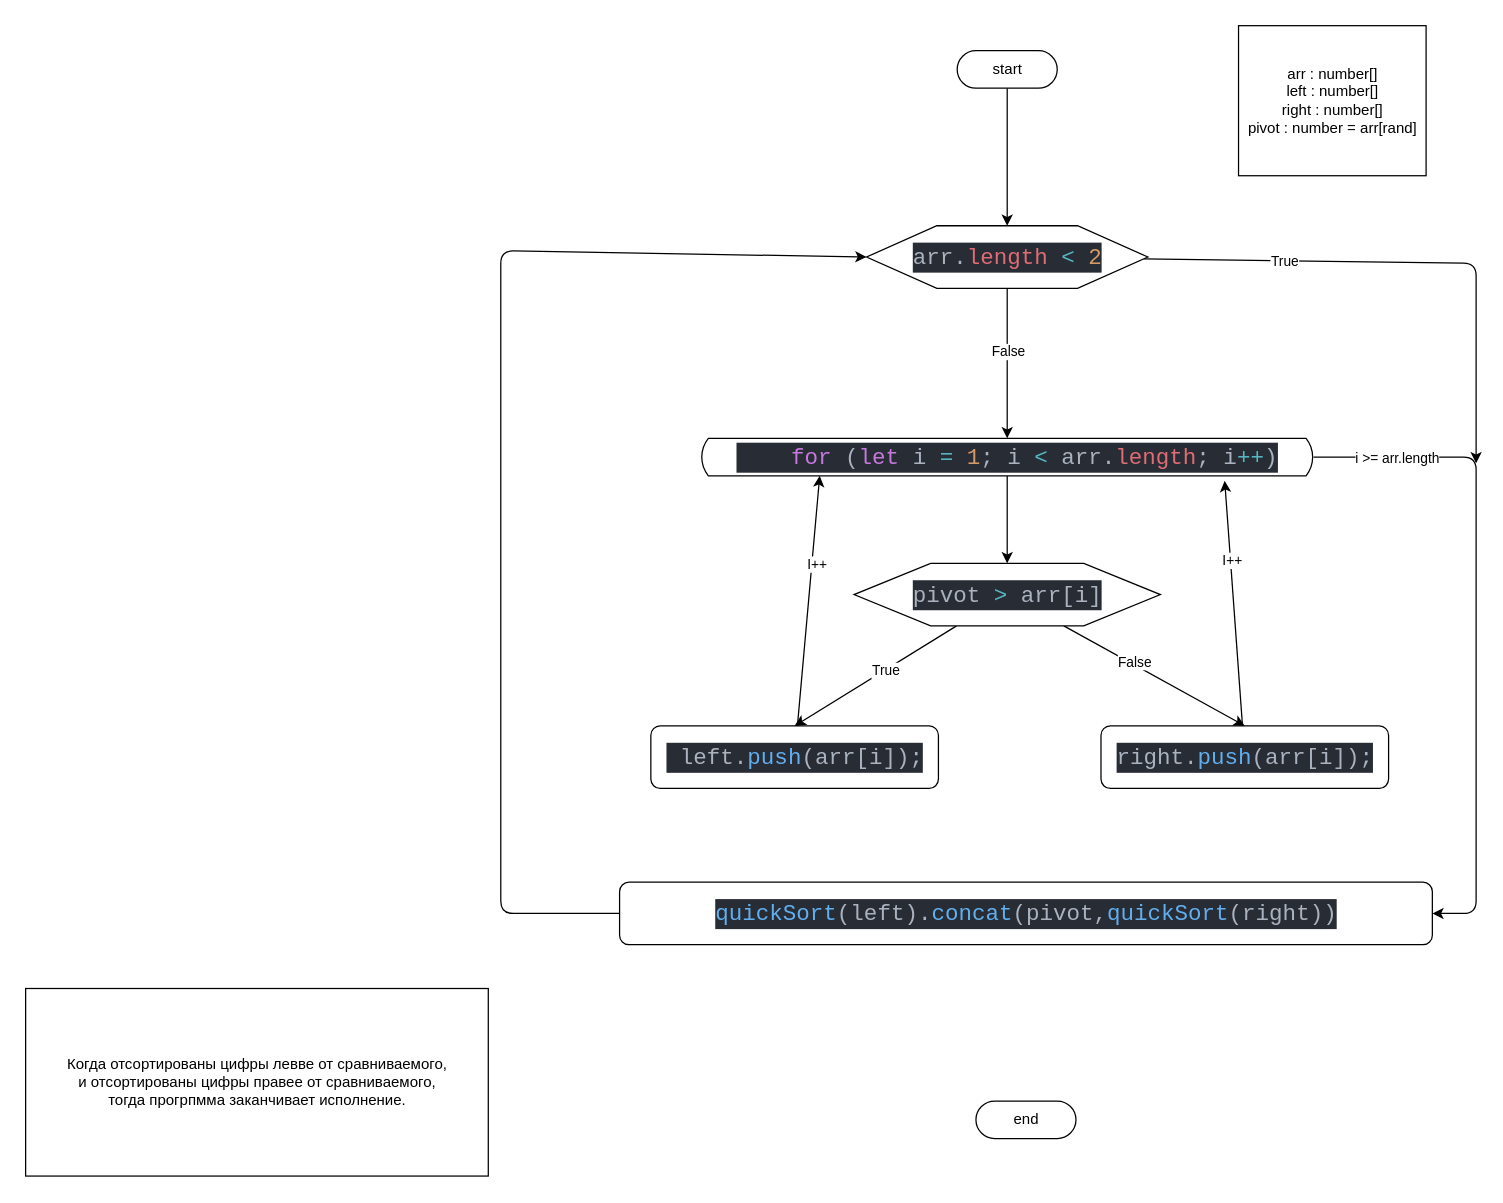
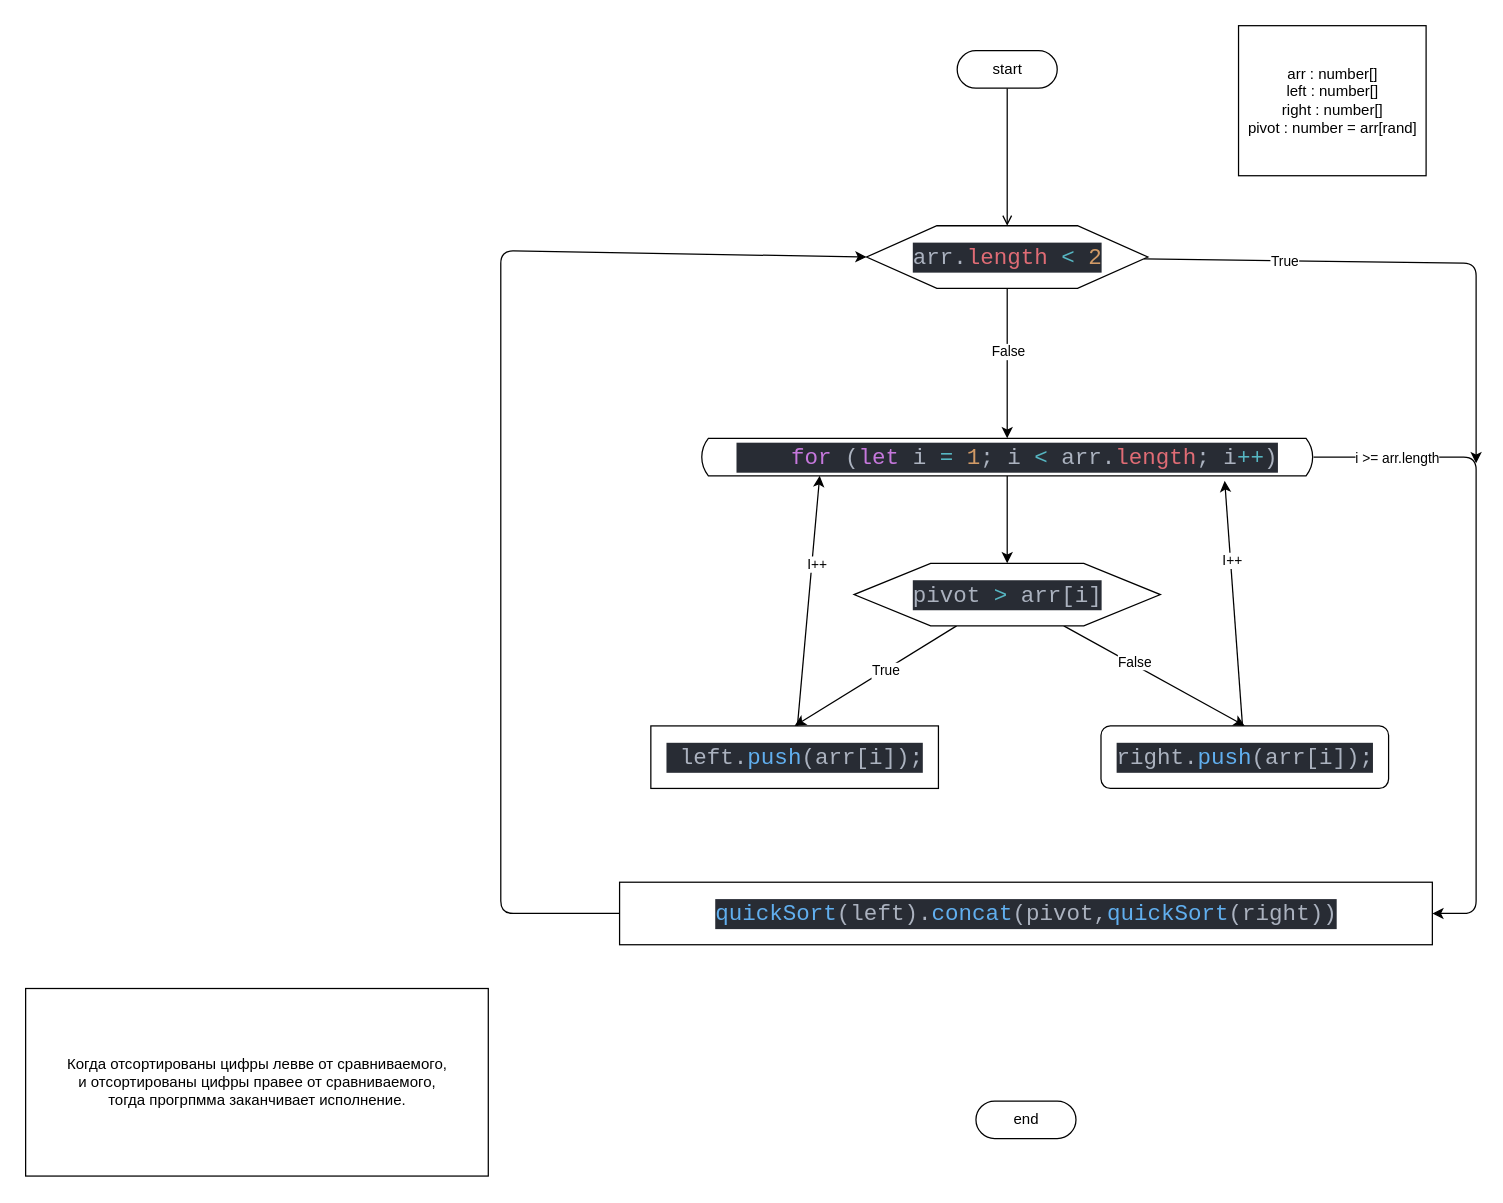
edge "start" -> "arr.length < 2": arrowhead classic -> open
node "left.push(arr[i]);": shape rounded rectangle -> rectangle
node "quickSort(left).concat(pivot,quickSort(right))": shape rounded rectangle -> rectangle
